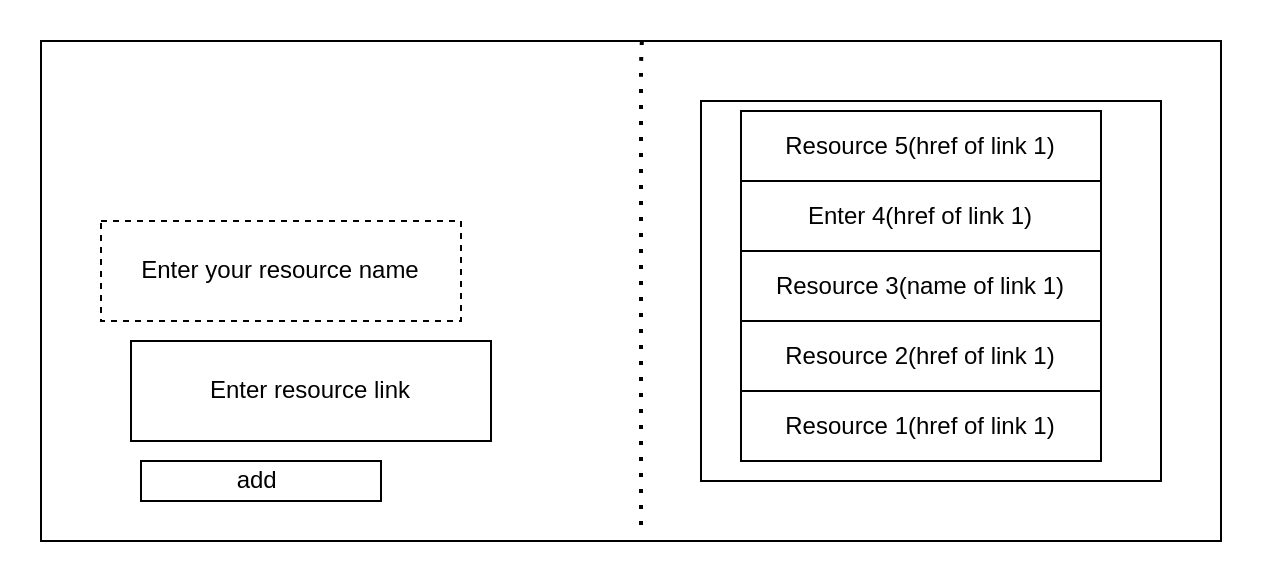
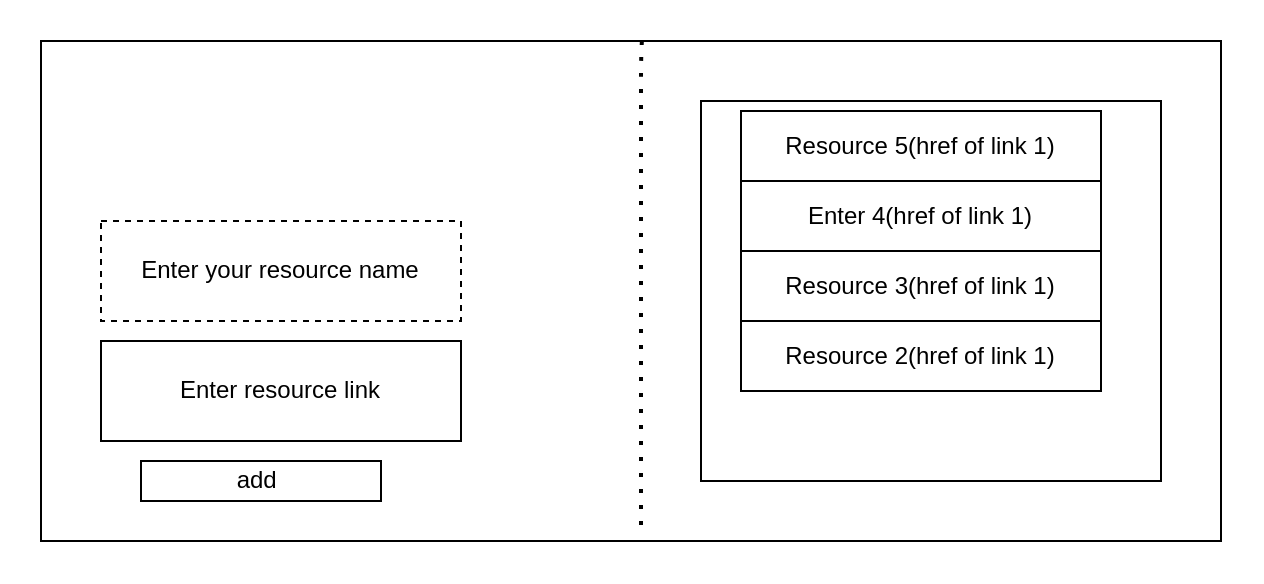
node "Resource 3(name of link 1)": label "Resource 3(name of link 1)" -> "Resource 3(href of link 1)"
node "Enter resource link": moved (311, 391) -> (281, 391)
node "Resource 1(href of link 1)": removed
